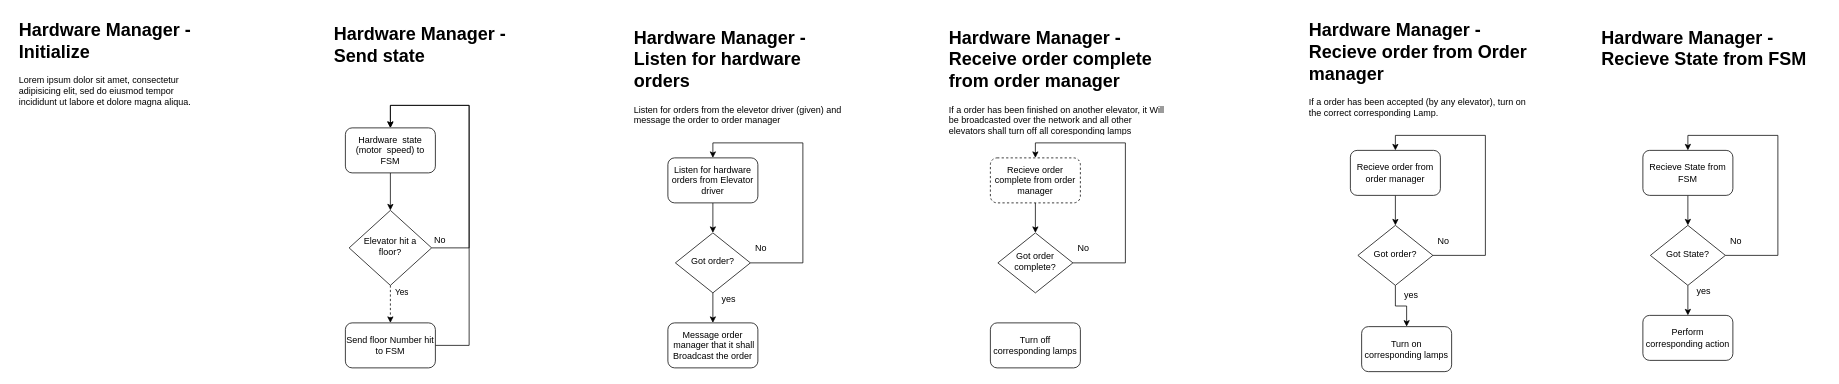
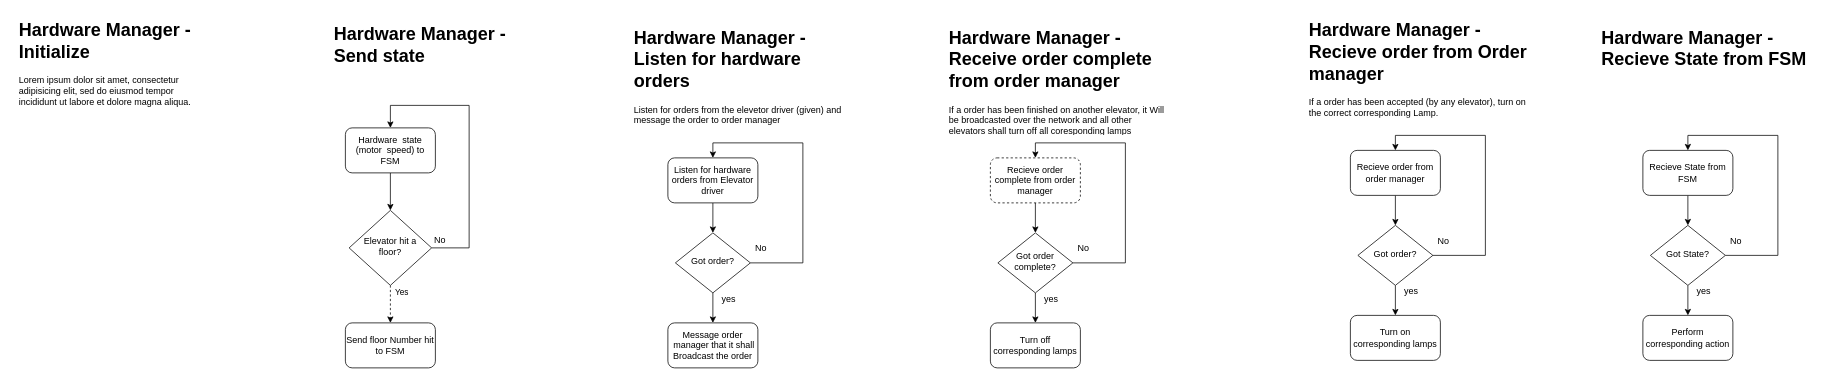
edge "Got order complete?" -> "Turn off corresponding lamps": added, label "yes"
edge "Send floor Number hit to FSM" -> "Hardware state (motor speed) to FSM": removed
node "Turn on corresponding lamps": moved (1407, 349) -> (1395, 338)
